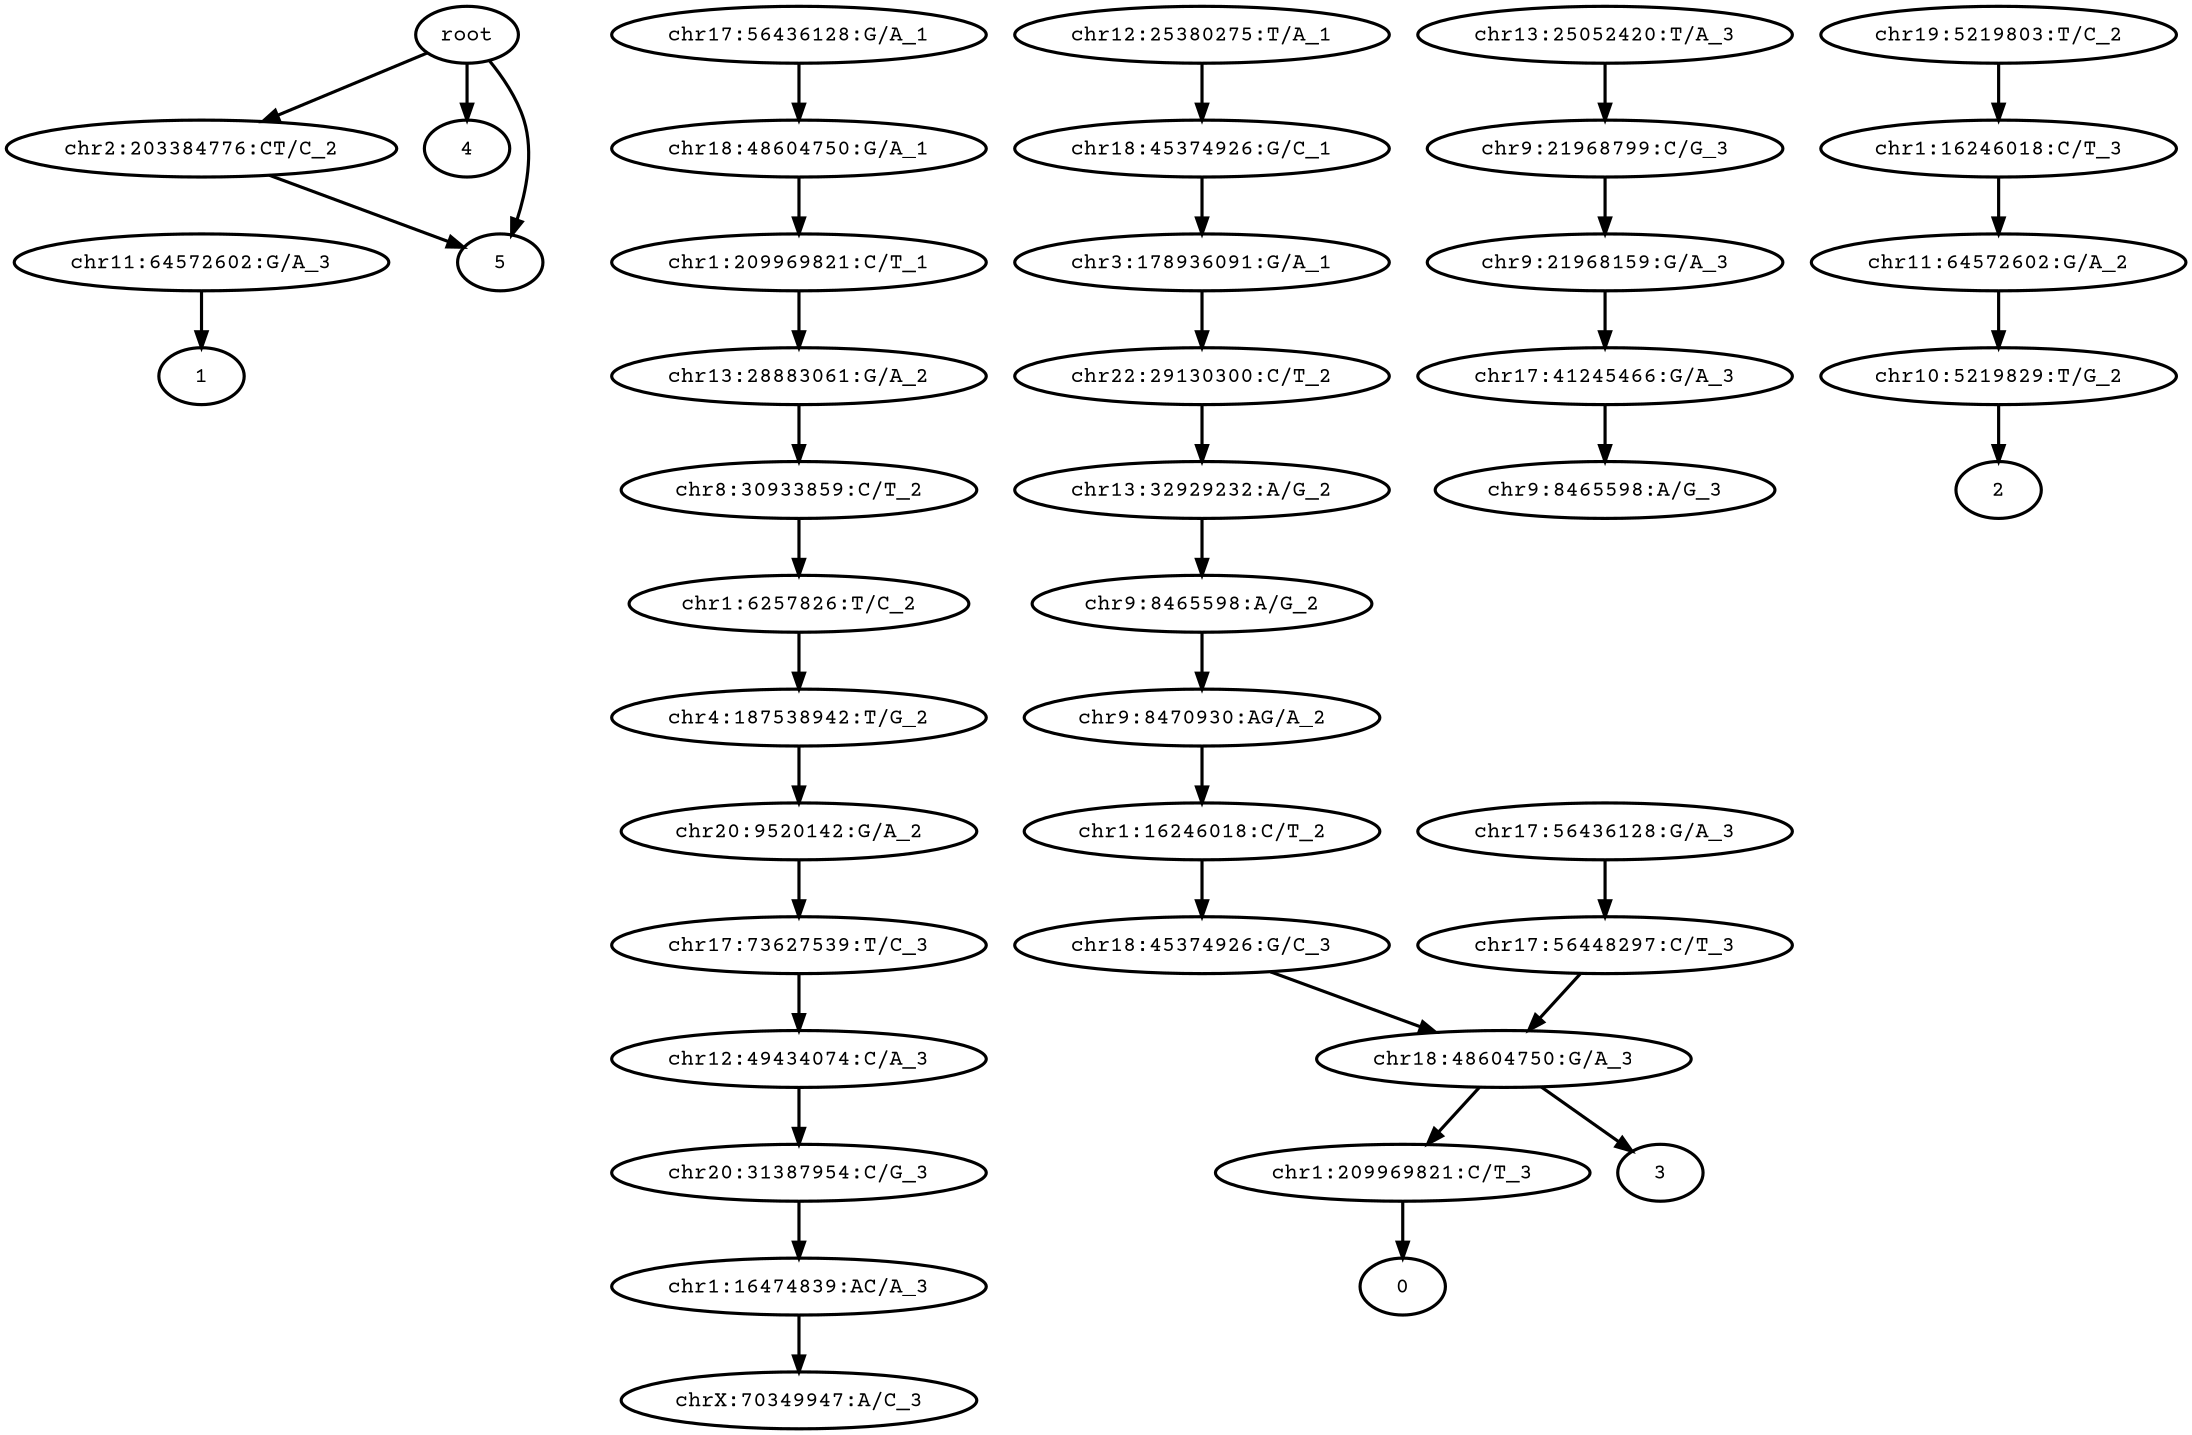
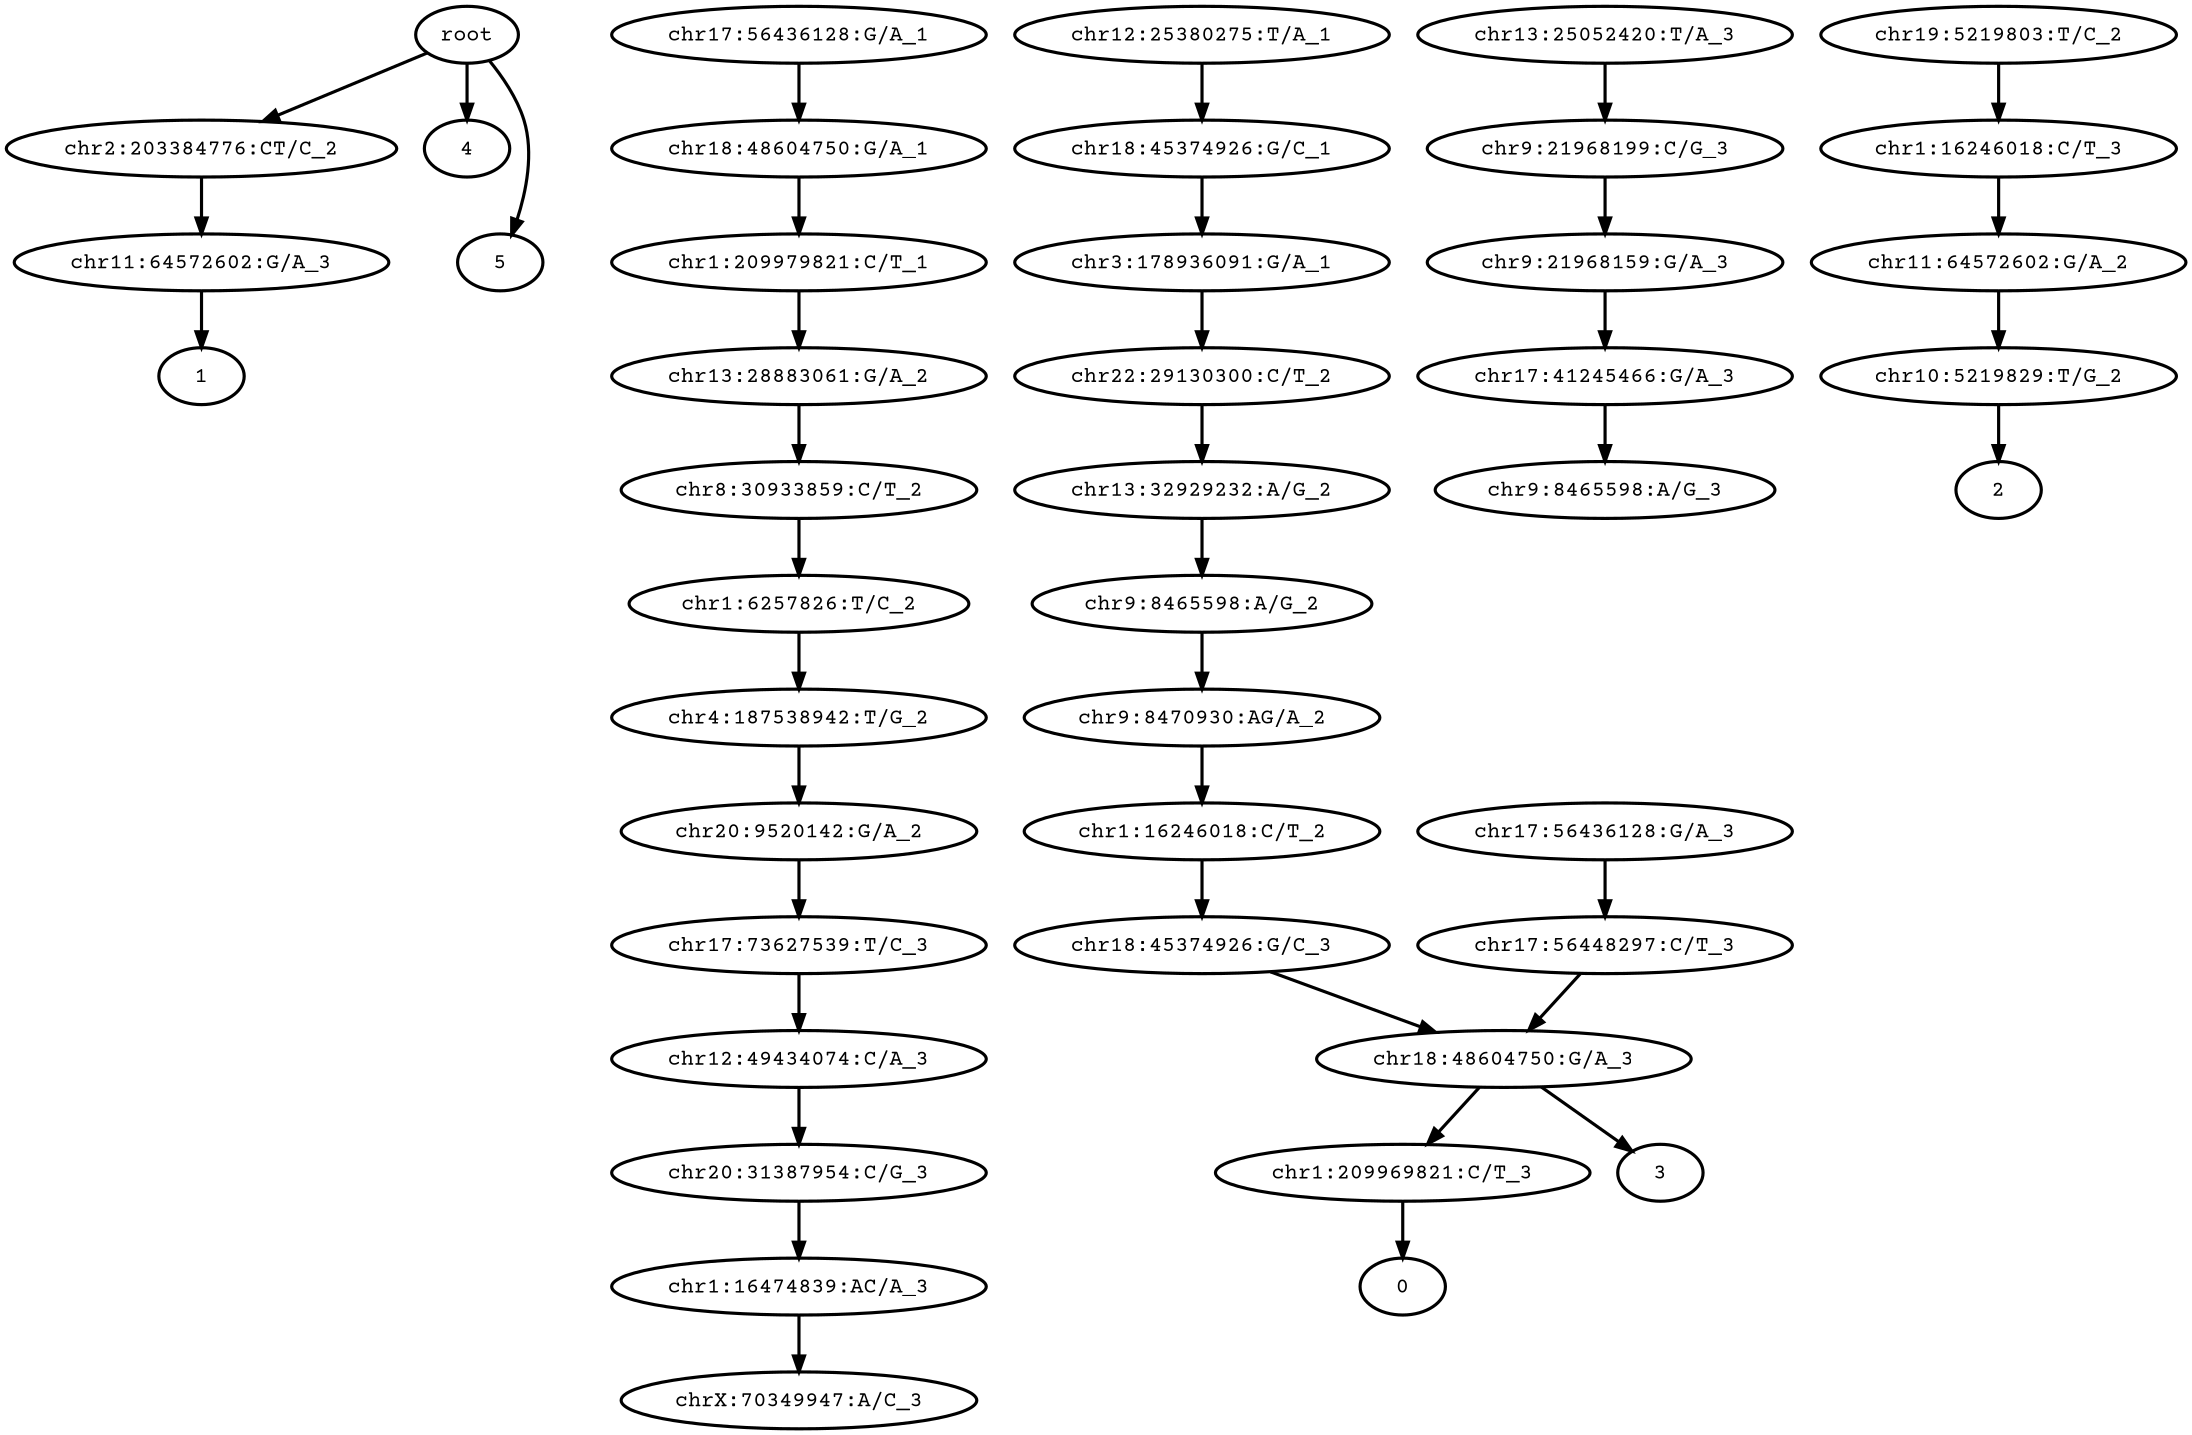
node "chr9:21968799:C/G_3": label "chr9:21968799:C/G_3" -> "chr9:21968199:C/G_3"
edge "chr2:203384776:CT/C_2" -> "5": now "chr2:203384776:CT/C_2" -> "chr11:64572602:G/A_3"
node "chr1:209969821:C/T_1": label "chr1:209969821:C/T_1" -> "chr1:209979821:C/T_1"
